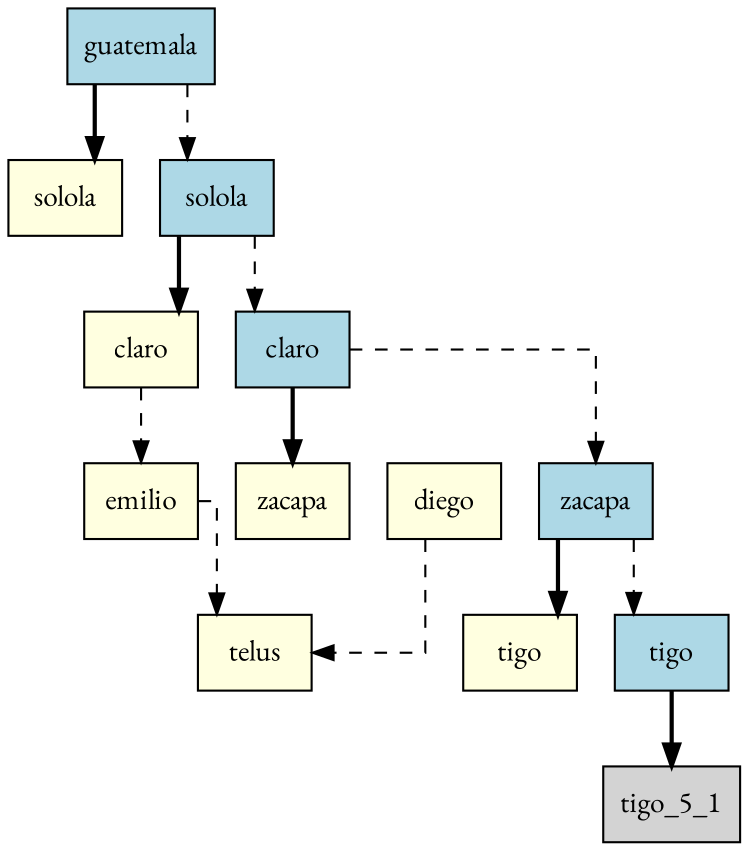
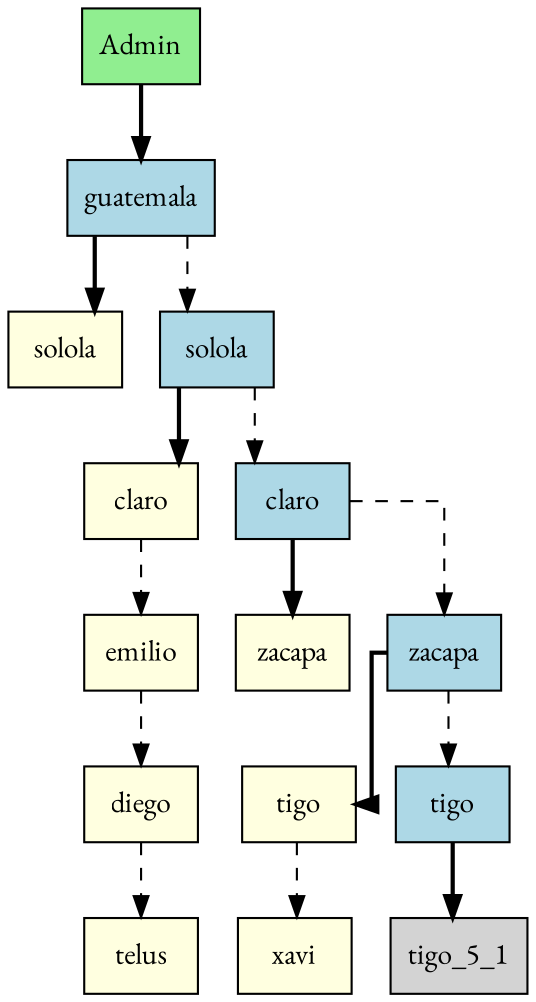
node "Admin": added
edge "emilio" -> "telus": now "emilio" -> "diego"
node "xavi": added
